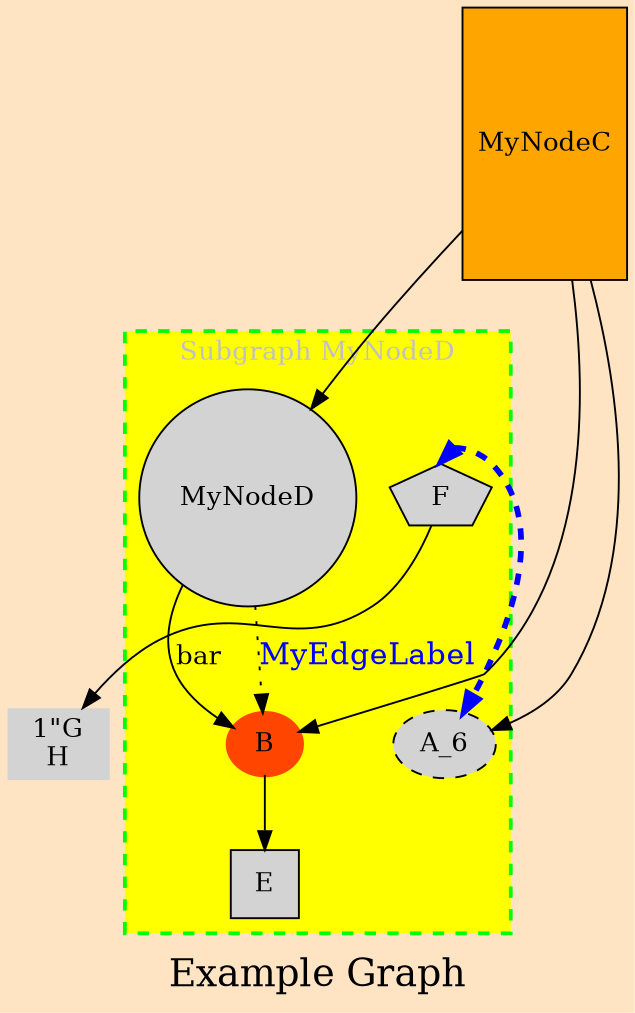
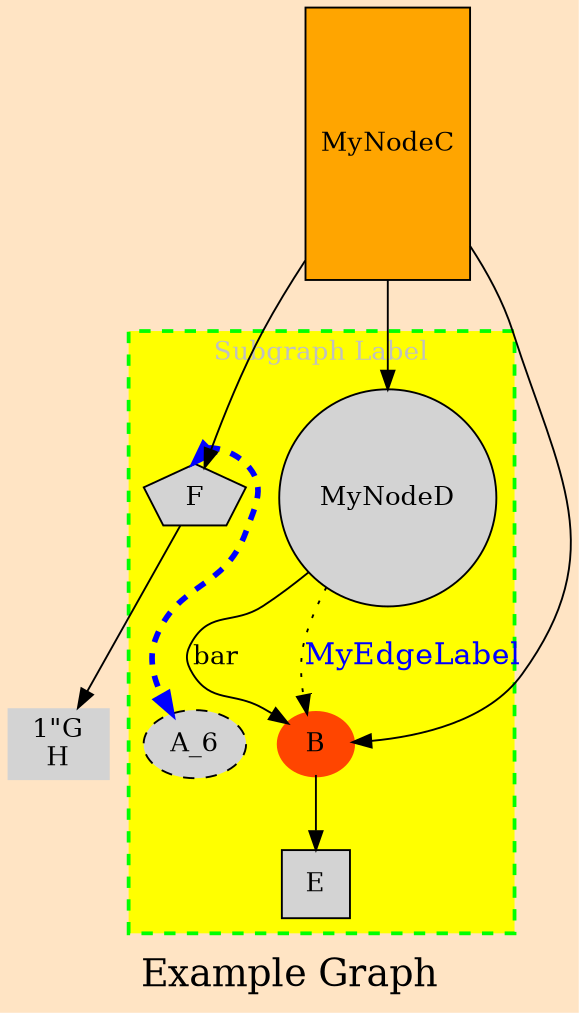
cluster "Subgraph MyNodeD": label "Subgraph MyNodeD" -> "Subgraph Label"
edge "MyNodeC" -> "A_6": now "MyNodeC" -> "F"
